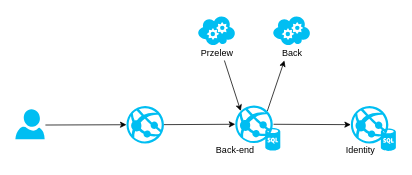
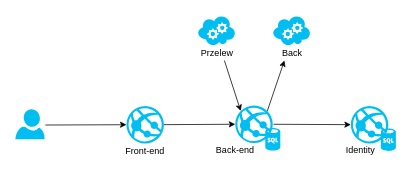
node "Front-end": added
